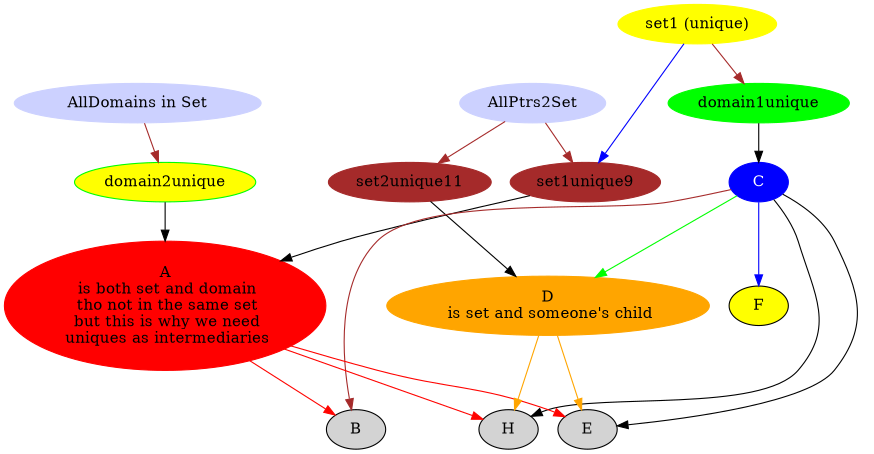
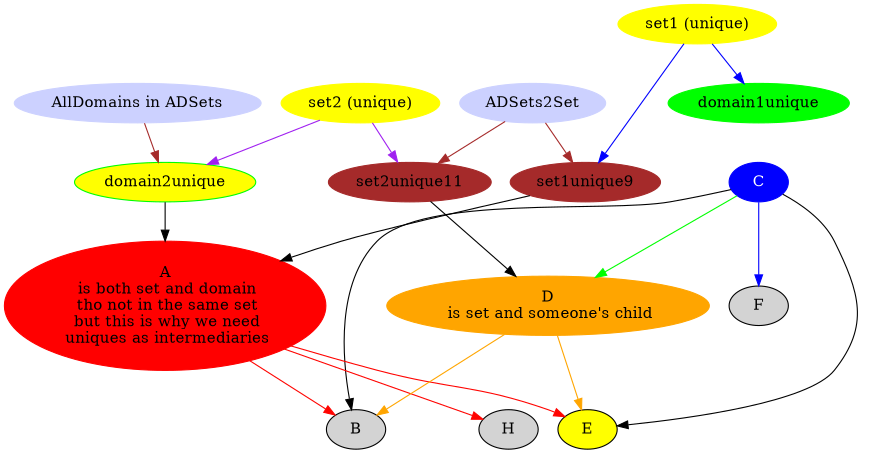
edge "set1 (unique)" -> "domain1unique": color brown -> blue
node "AllDomains in Set": label "AllDomains in Set" -> "AllDomains in ADSets"
node "set2 (unique)": added
node "AllPtrs2Set": label "AllPtrs2Set" -> "ADSets2Set"
edge "domain1unique" -> "C": removed
edge "C" -> "B": color brown -> black
node "F": fillcolor yellow -> lightgrey
edge "D is set and someone's child" -> "H": now "D is set and someone's child" -> "B"
edge "C" -> "H": removed
node "E": fillcolor lightgrey -> yellow
